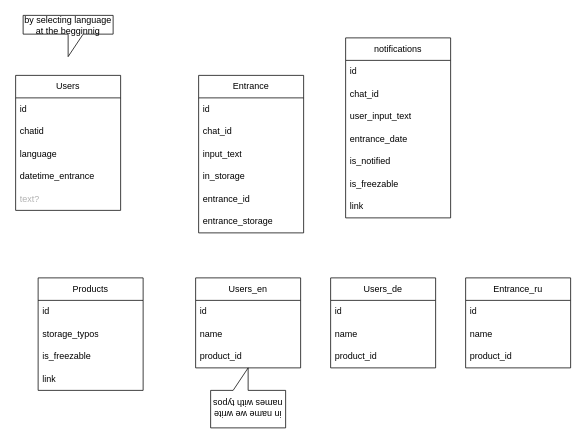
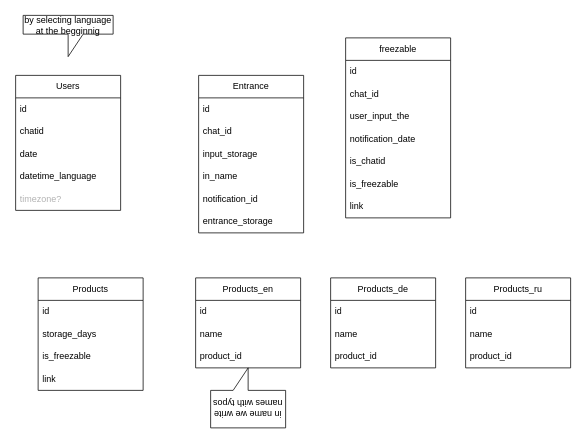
node "notifications": label "notifications" -> "freezable"
node "user_input_text": label "user_input_text" -> "user_input_the"
node "entrance_date": label "entrance_date" -> "notification_date"
node "language": label "language" -> "date"
node "input_text": label "input_text" -> "input_storage"
node "is_notified": label "is_notified" -> "is_chatid"
node "datetime_entrance": label "datetime_entrance" -> "datetime_language"
node "in_storage": label "in_storage" -> "in_name"
node "text?": label "text?" -> "timezone?"
node "entrance_id": label "entrance_id" -> "notification_id"
node "Users_en": label "Users_en" -> "Products_en"
node "Users_de": label "Users_de" -> "Products_de"
node "Entrance_ru": label "Entrance_ru" -> "Products_ru"
node "storage_typos": label "storage_typos" -> "storage_days"
